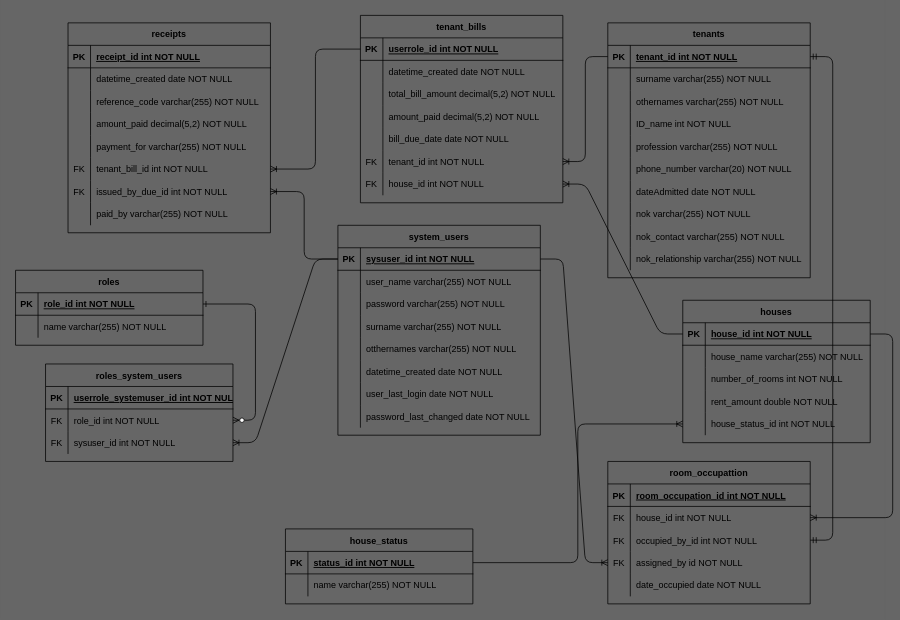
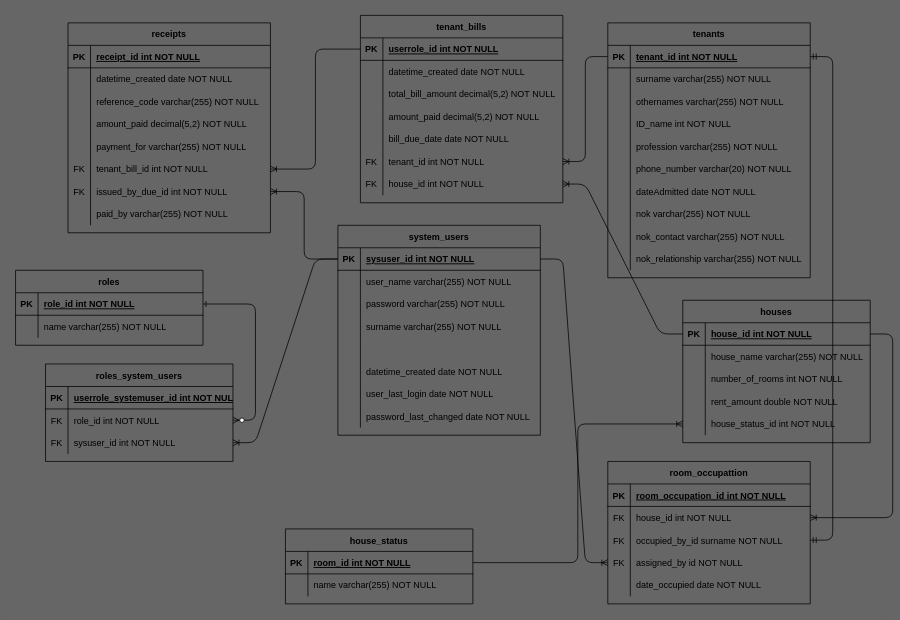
node "otthernames varchar(255) NOT NULL": removed
node "occupied_by_id int NOT NULL": label "occupied_by_id int NOT NULL" -> "occupied_by_id surname NOT NULL"
node "status_id int NOT NULL": label "status_id int NOT NULL" -> "room_id int NOT NULL"
